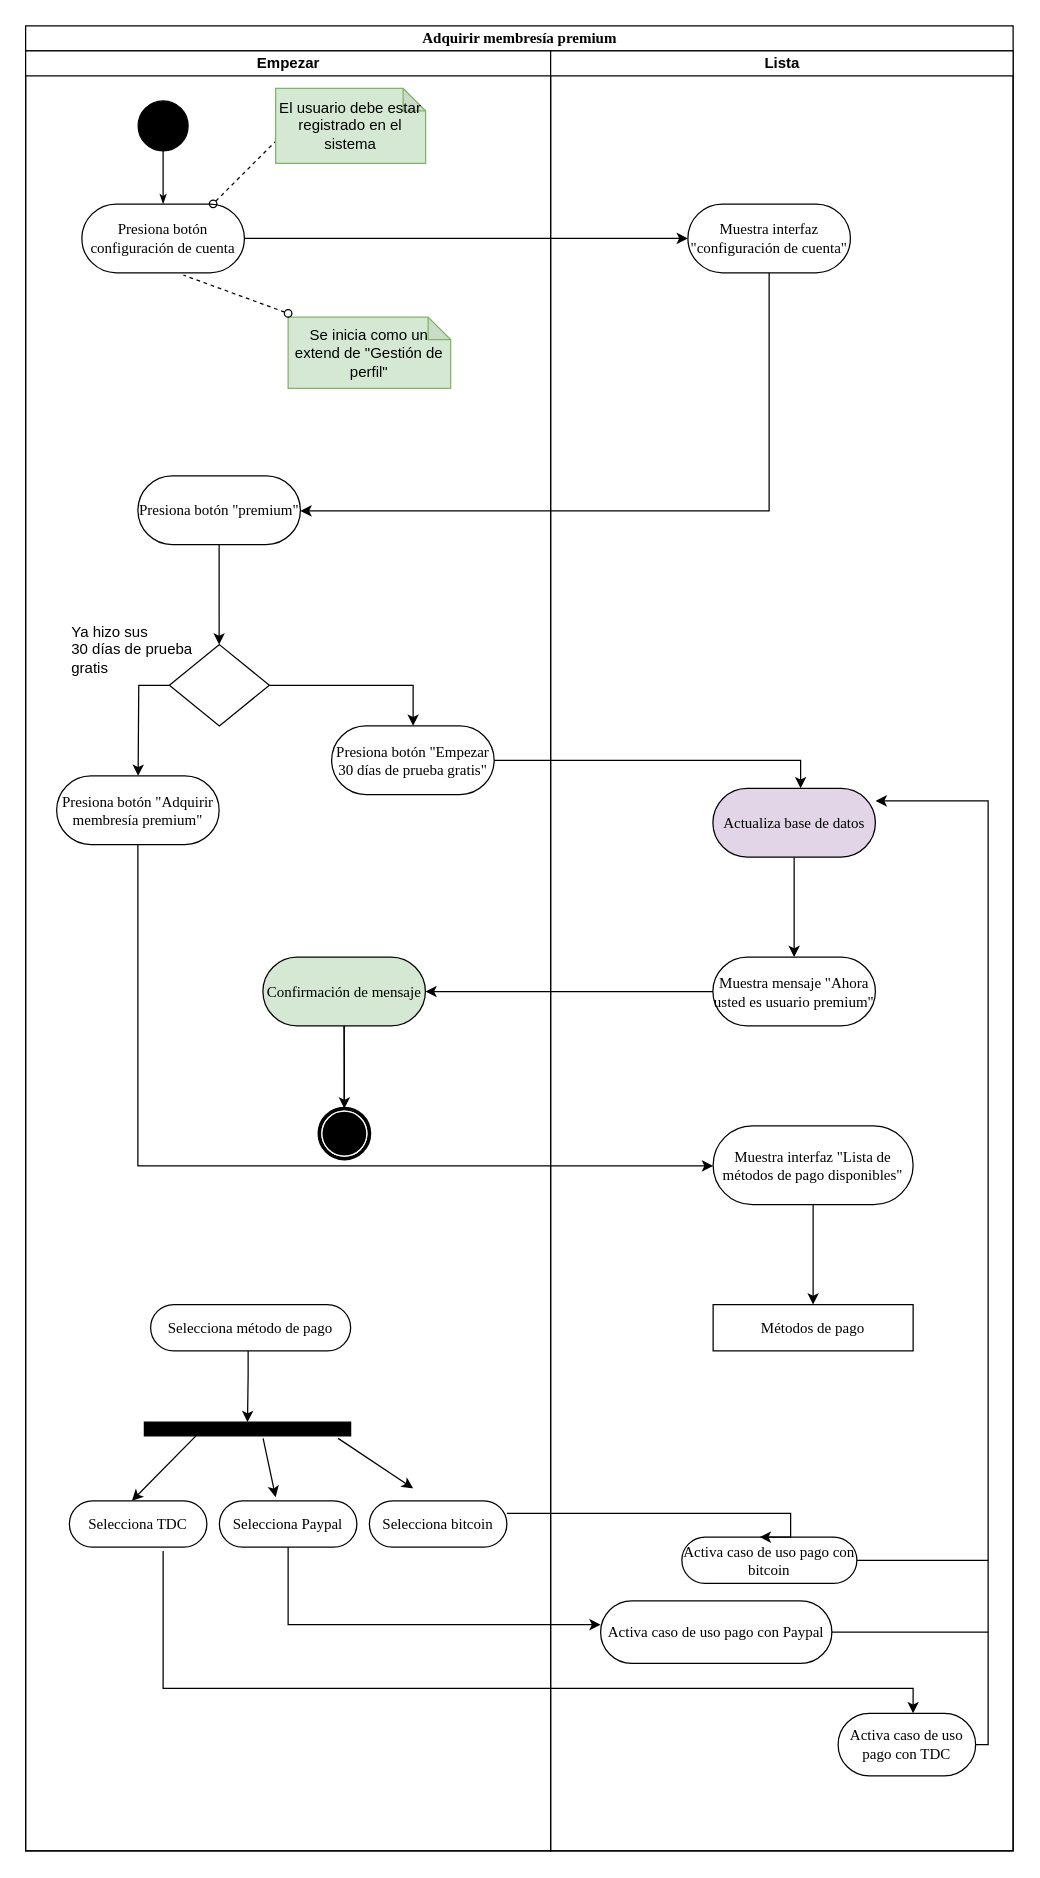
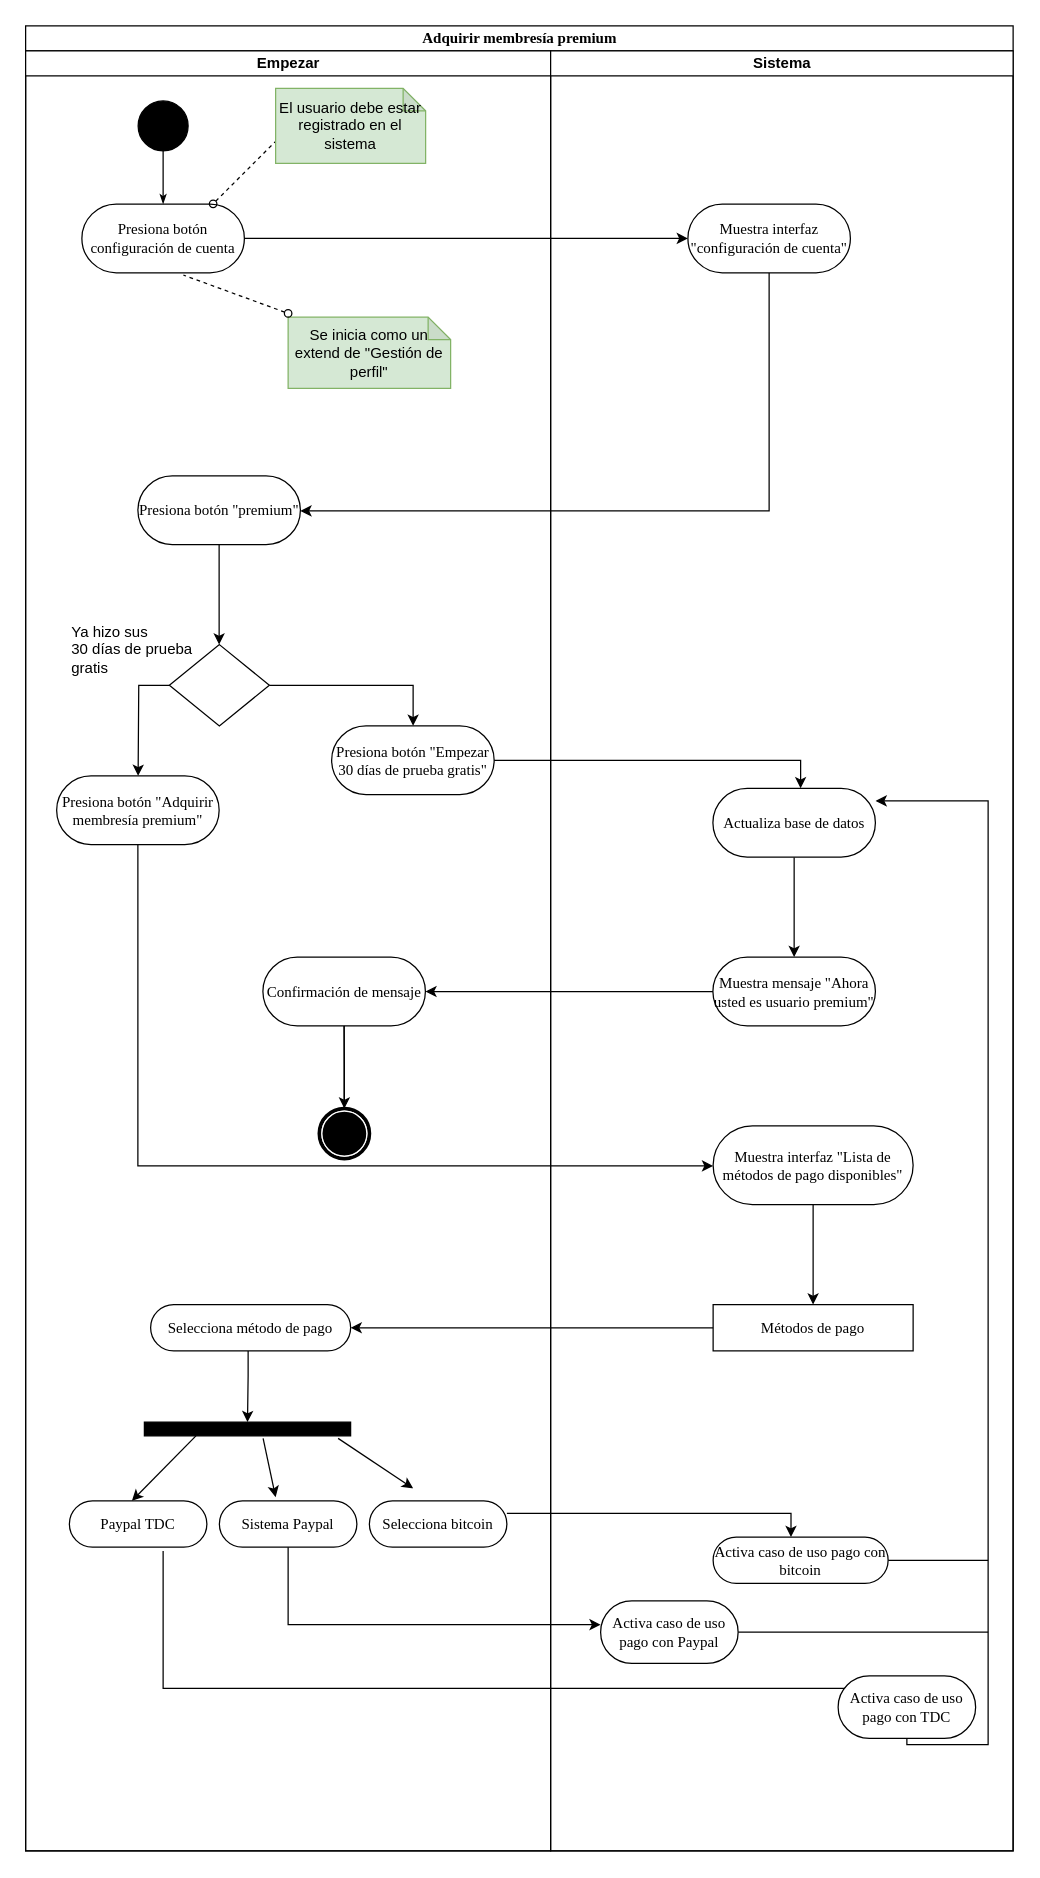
node "Lista": label "Lista" -> "Sistema"
node "Actualiza base de datos": fillcolor #e1d5e7 -> #ffffff
node "Confirmación de mensaje": fillcolor #d5e8d4 -> #ffffff
edge "Métodos de pago" -> "Selecciona método de pago": added
node "Selecciona TDC": label "Selecciona TDC" -> "Paypal TDC"
node "Selecciona Paypal": label "Selecciona Paypal" -> "Sistema Paypal"
node "Activa caso de uso pago con bitcoin": moved (769, 1560) -> (801, 1560)
node "Activa caso de uso pago con Paypal": size 231x63 -> 138x63
node "Activa caso de uso pago con TDC": moved (907, 1744) -> (907, 1707)
